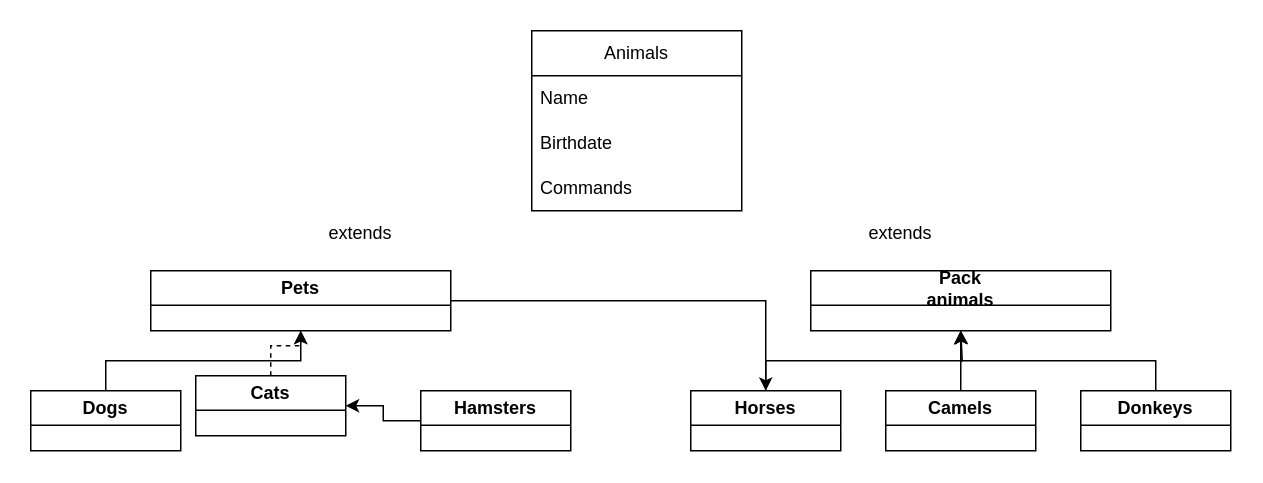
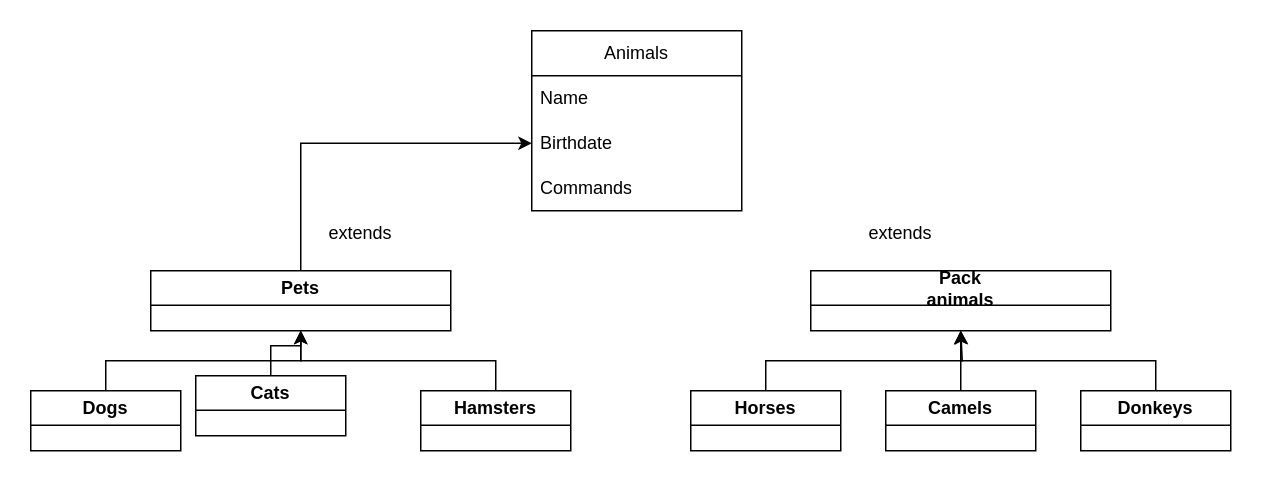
edge "Pets" -> "Horses": now "Pets" -> "Birthdate"
edge "Cats" -> "Pets": style dashed -> solid
edge "Hamsters" -> "Cats": now "Hamsters" -> "Pets"
